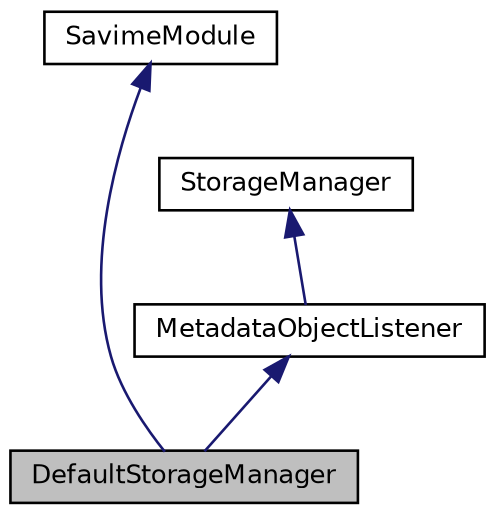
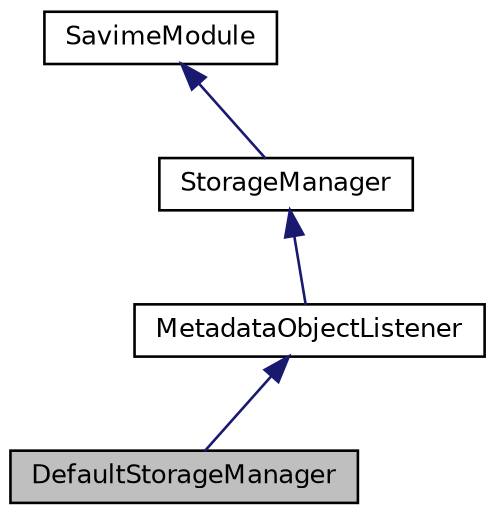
edge "DefaultStorageManager" -> "SavimeModule": now "StorageManager" -> "SavimeModule"
